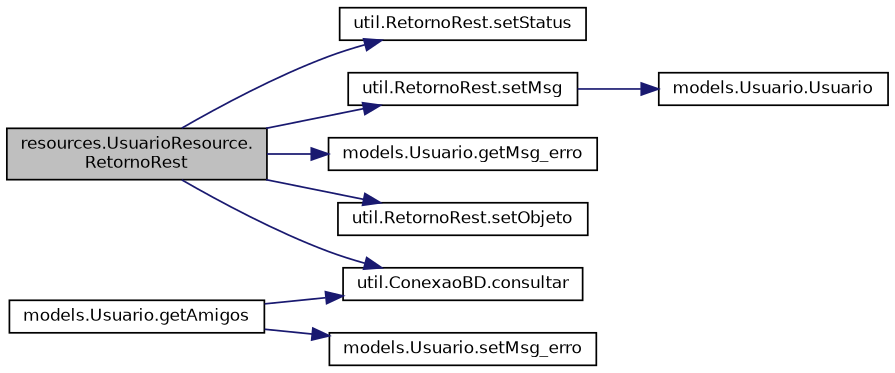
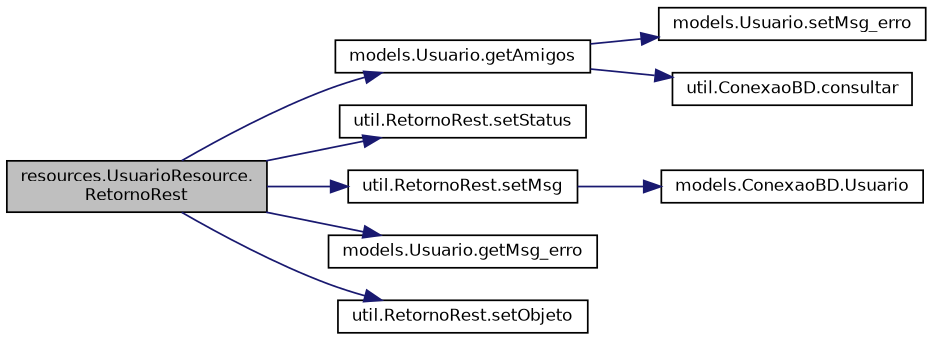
node "models.Usuario.Usuario": label "models.Usuario.Usuario" -> "models.ConexaoBD.Usuario"
edge "resources.UsuarioResource. RetornoRest" -> "util.ConexaoBD.consultar": now "resources.UsuarioResource. RetornoRest" -> "models.Usuario.getAmigos"
